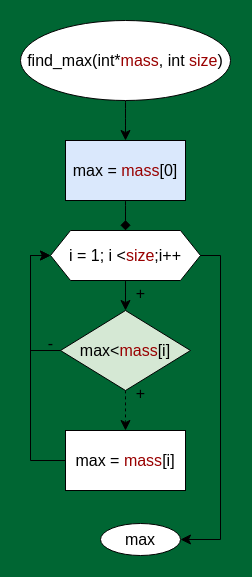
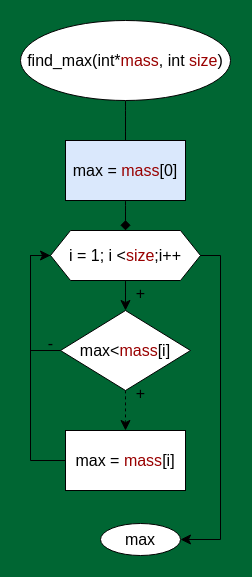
edge "find_max(int*mass, int size)" -> "max = mass[0]": arrowhead classic -> none
edge "max = mass[i]" -> "i = 1; i <size;i++": arrowhead classic -> none
node "max<mass[i]": fillcolor #d5e8d4 -> #ffffff
